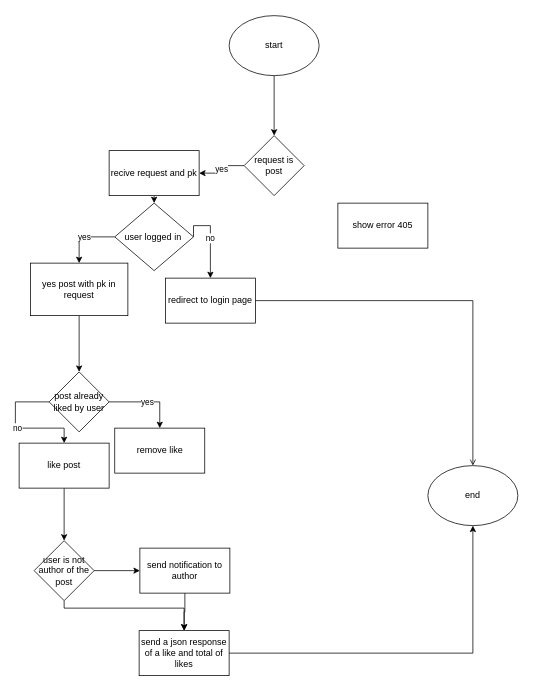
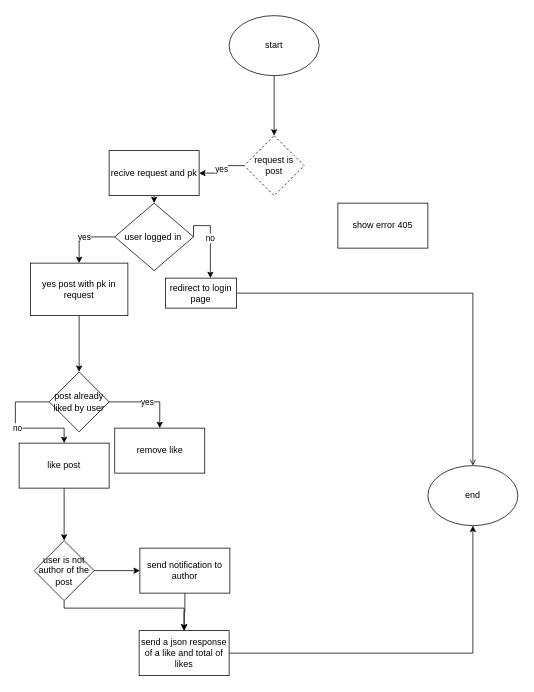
node "request is post": style solid -> dashed
node "redirect to login page": size 90x45 -> 71x30
